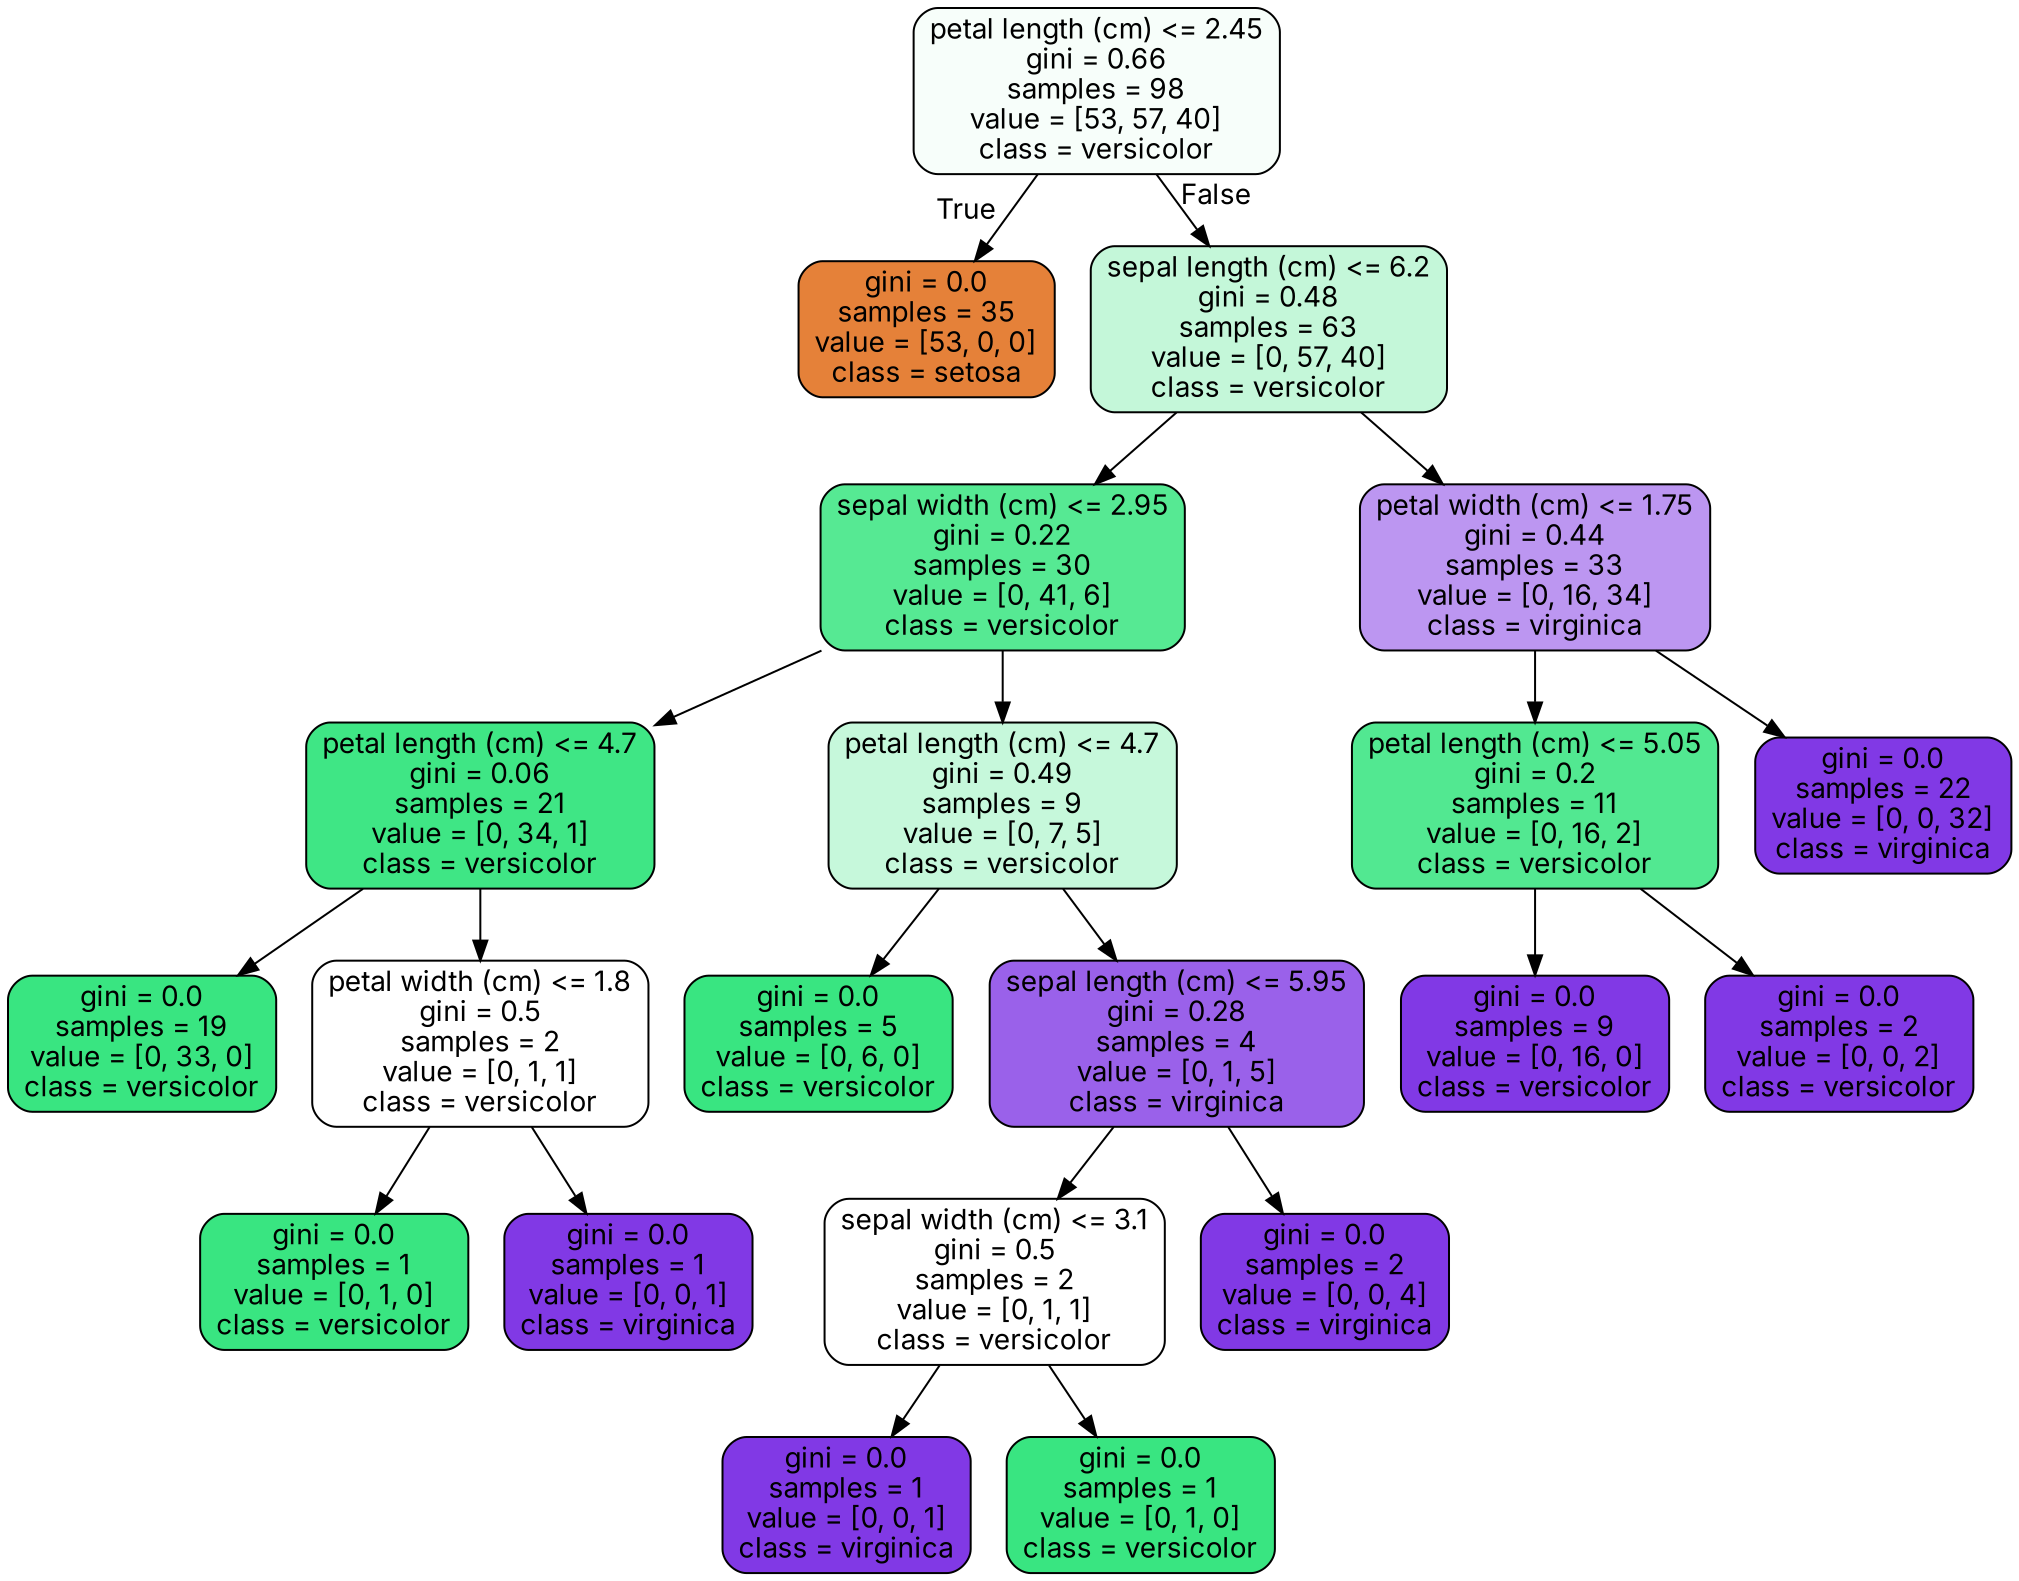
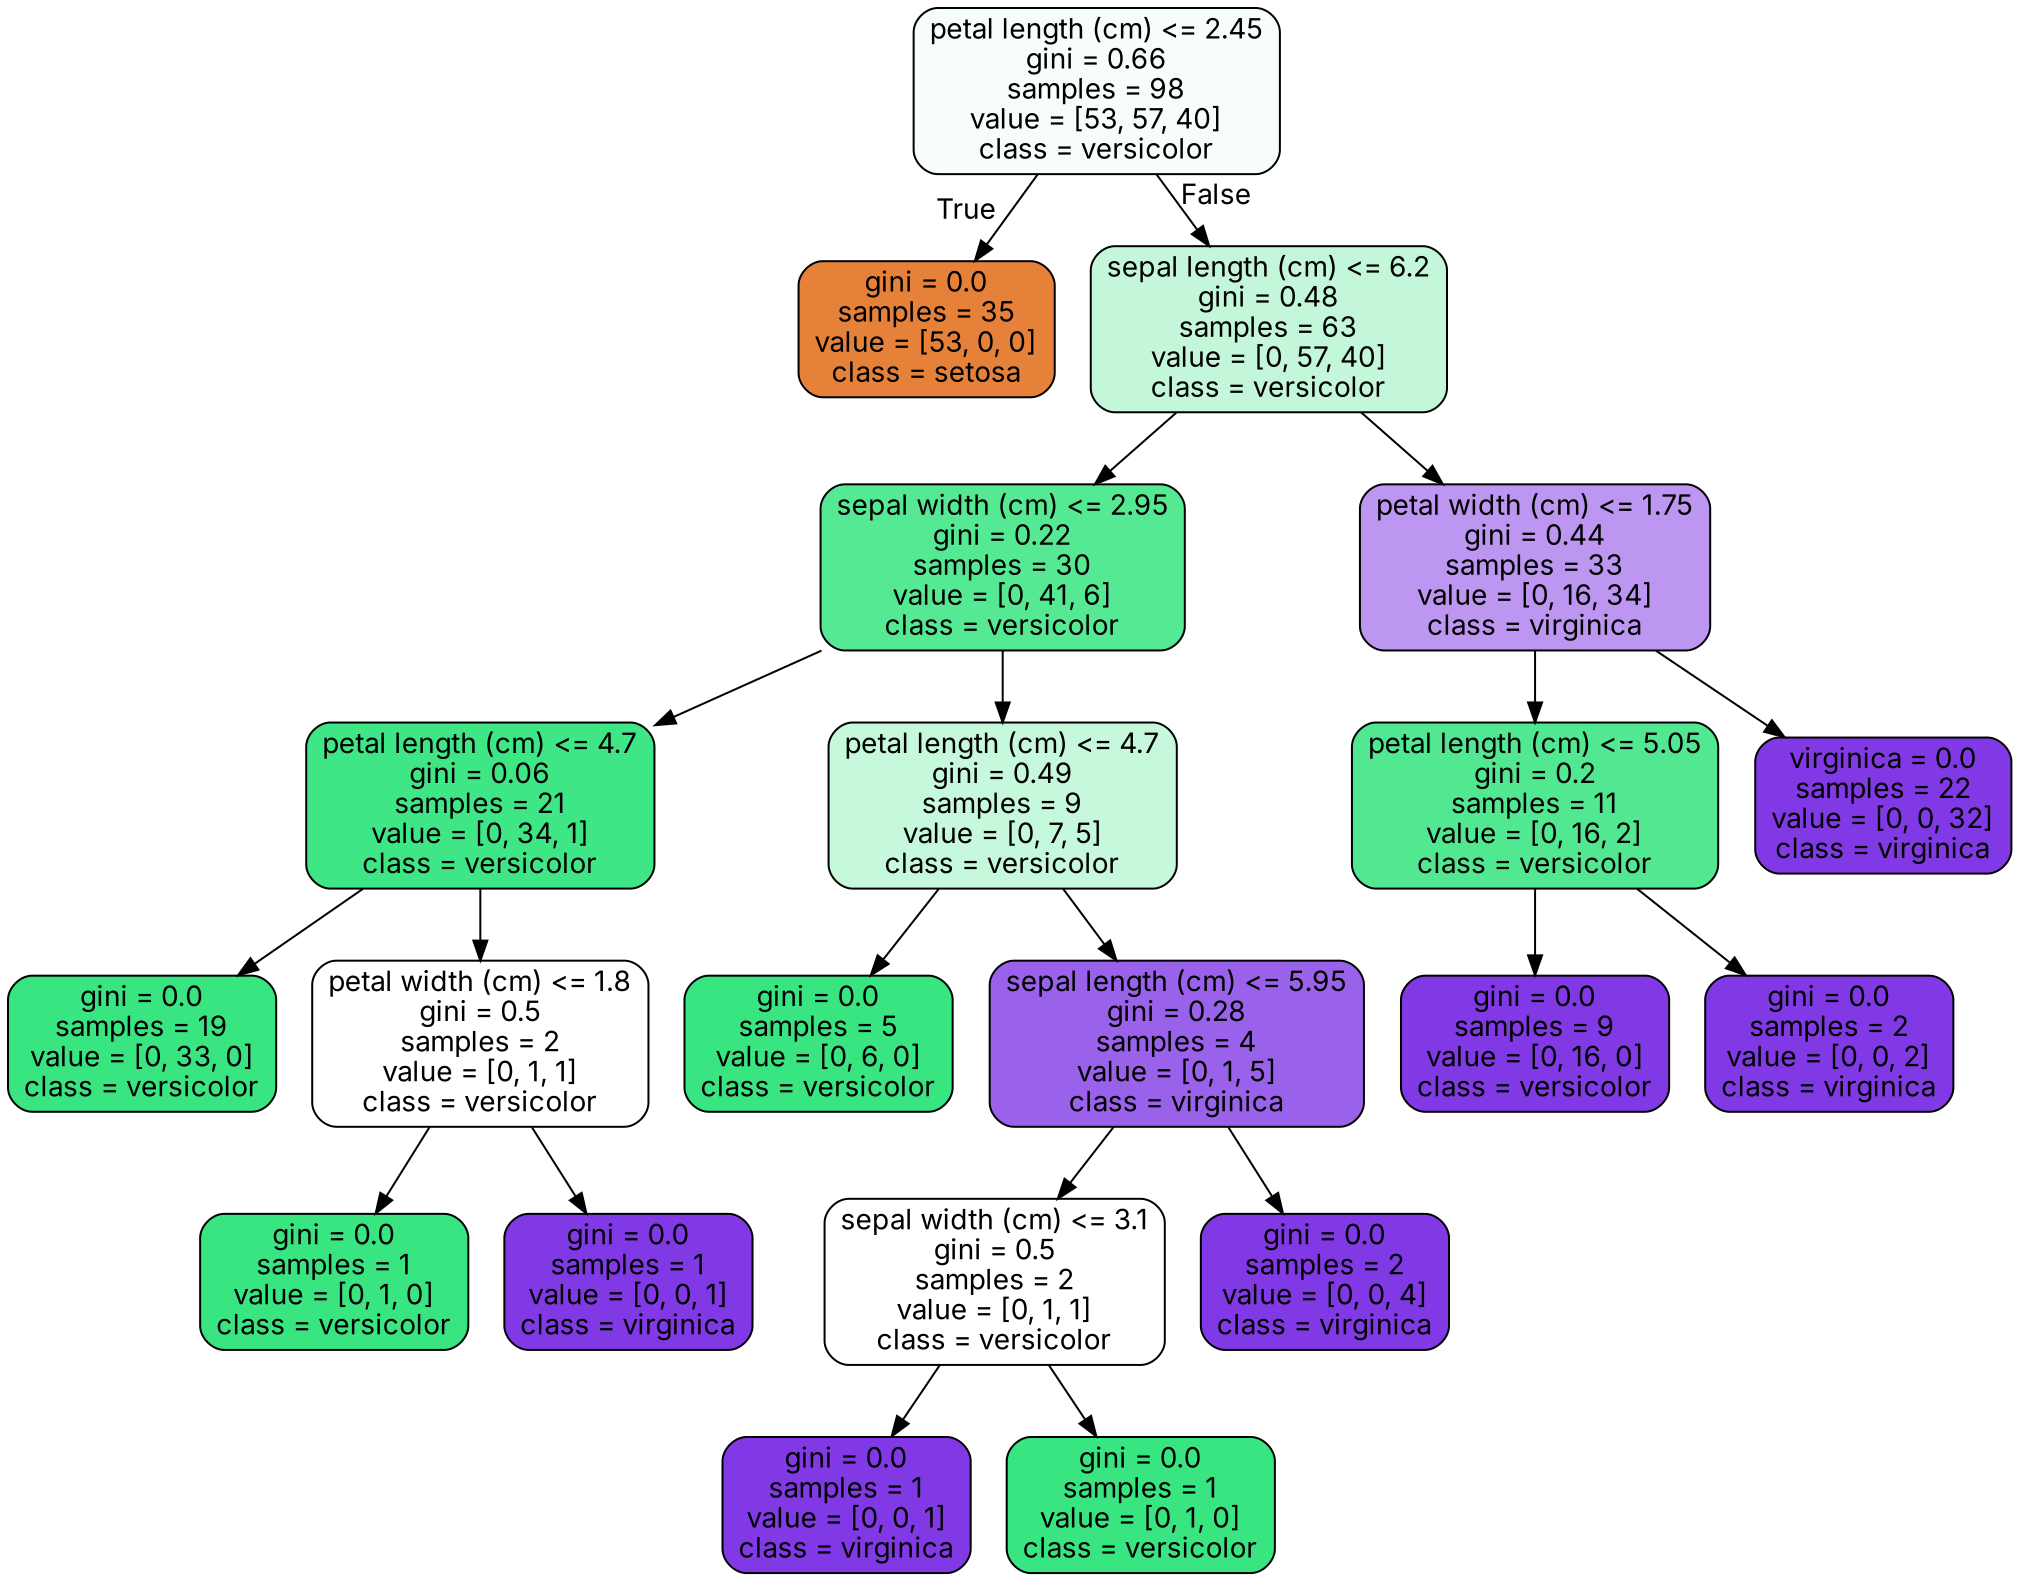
node "gini = 0.0 samples = 22 value = [0, 0, 32] class = virginica": label "gini = 0.0 samples = 22 value = [0, 0, 32] class = virginica" -> "virginica = 0.0 samples = 22 value = [0, 0, 32] class = virginica"
node "gini = 0.0 samples = 2 value = [0, 0, 2] class = versicolor": label "gini = 0.0 samples = 2 value = [0, 0, 2] class = versicolor" -> "gini = 0.0 samples = 2 value = [0, 0, 2] class = virginica"
